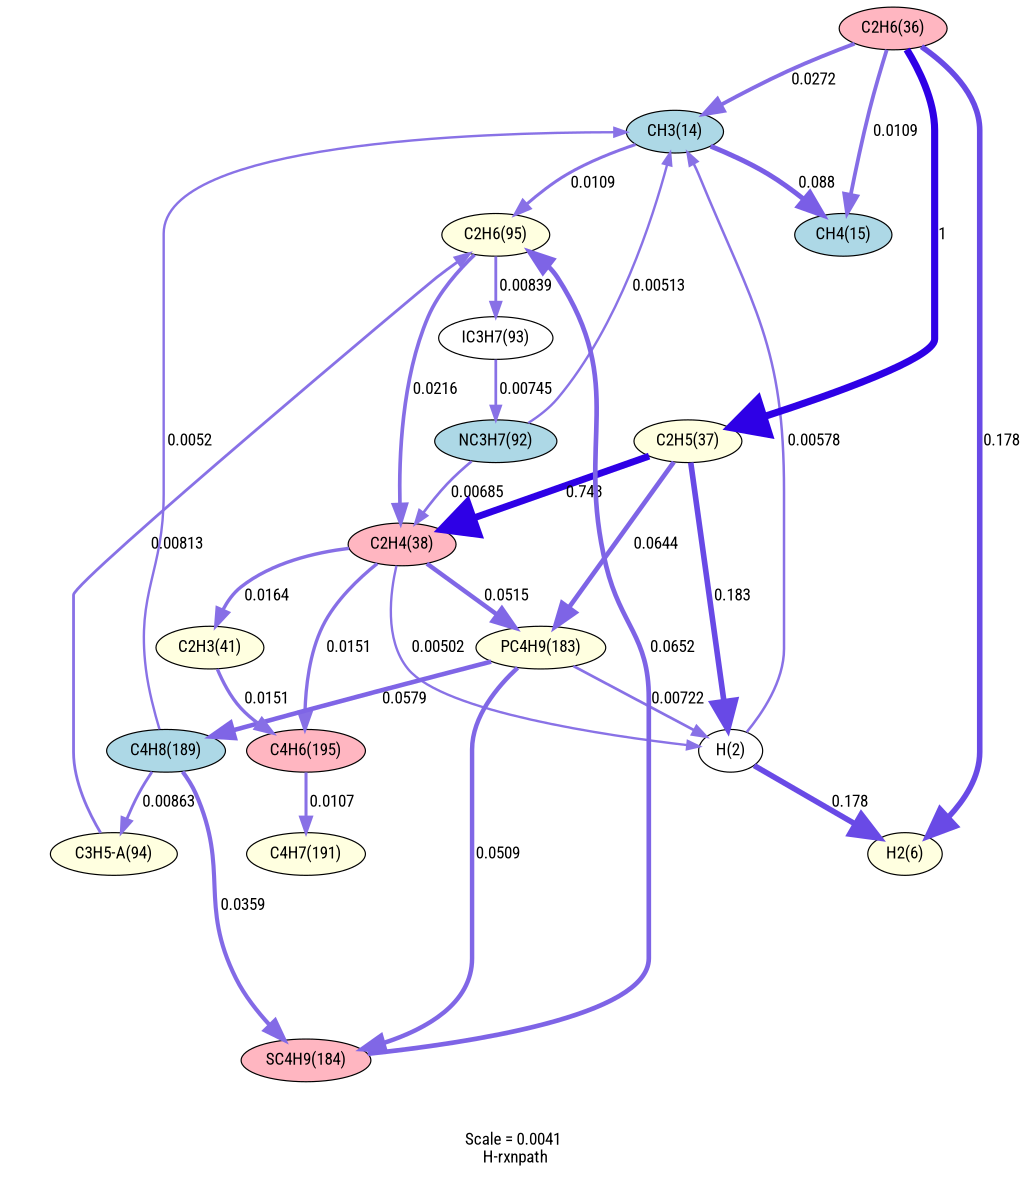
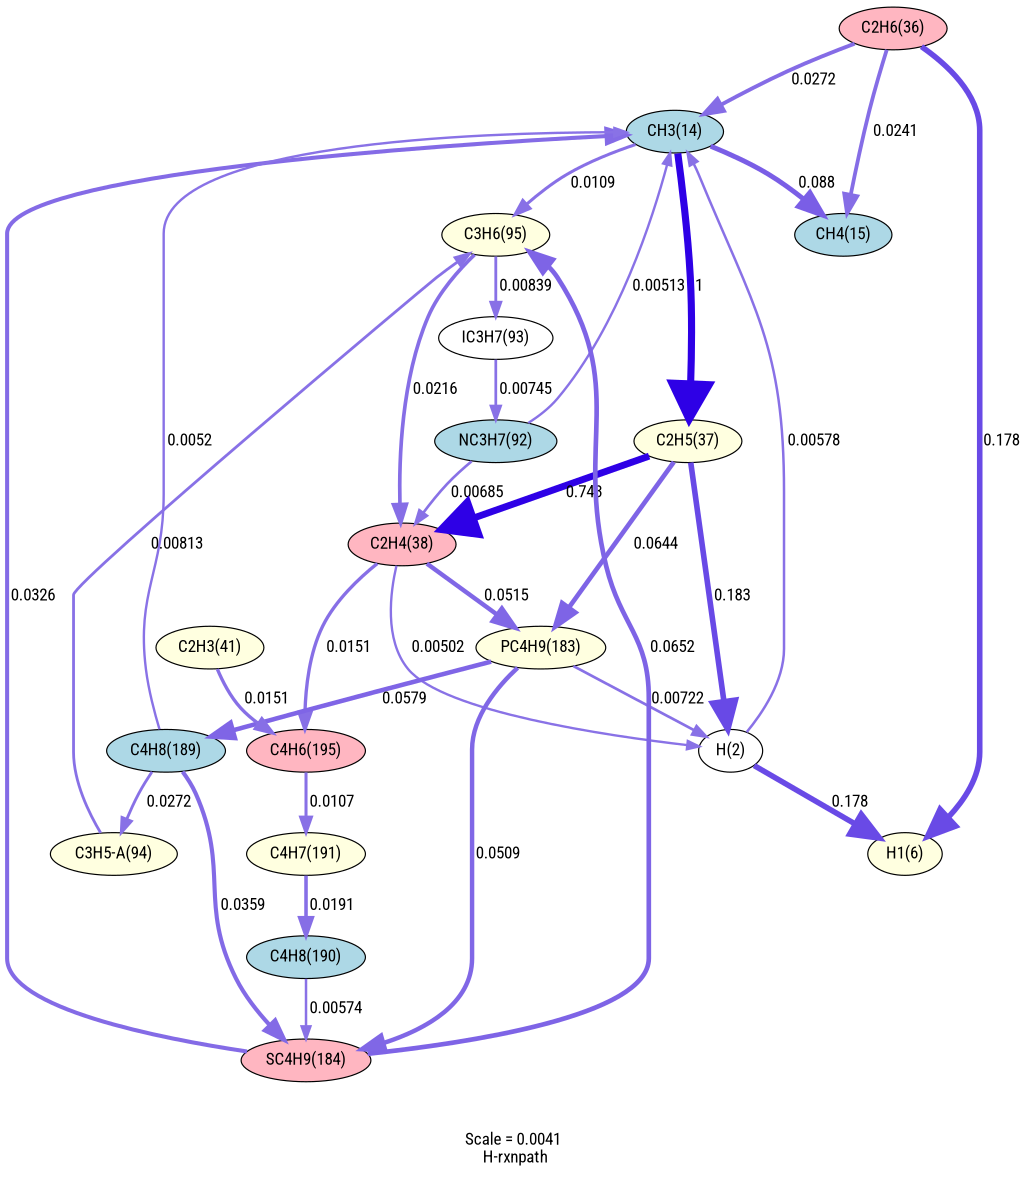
edge "C2H6(36)" -> "CH4(15)": label " 0.0109" -> " 0.0241"
node "C2H6(95)": label "C2H6(95)" -> "C3H6(95)"
edge "C2H6(36)" -> "C2H5(37)": now "CH3(14)" -> "C2H5(37)"
edge "SC4H9(184)" -> "CH3(14)": added, label "0.0326"
edge "C2H4(38)" -> "C2H3(41)": removed, label "0.0164"
edge "C4H8(189)" -> "C3H5-A(94)": label " 0.00863" -> " 0.0272"
node "H2(6)": label "H2(6)" -> "H1(6)"
node "C4H8(190)": added
